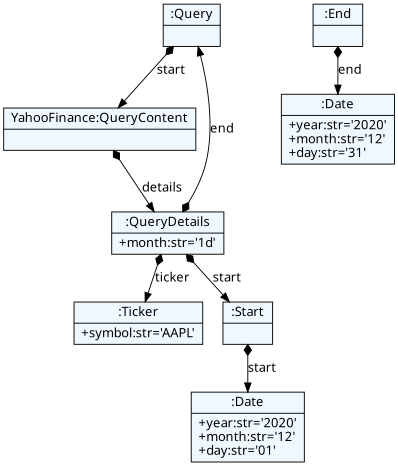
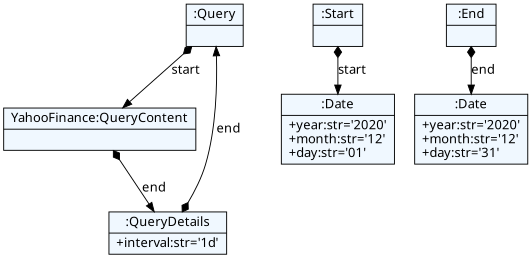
edge "YahooFinance:QueryContent" -- ":QueryDetails": label "details" -> "end"
node ":QueryDetails": text "+month:str='1d'" -> "+interval:str='1d'"
edge ":QueryDetails" -- ":Start": removed, label "start"
node ":Ticker": removed
